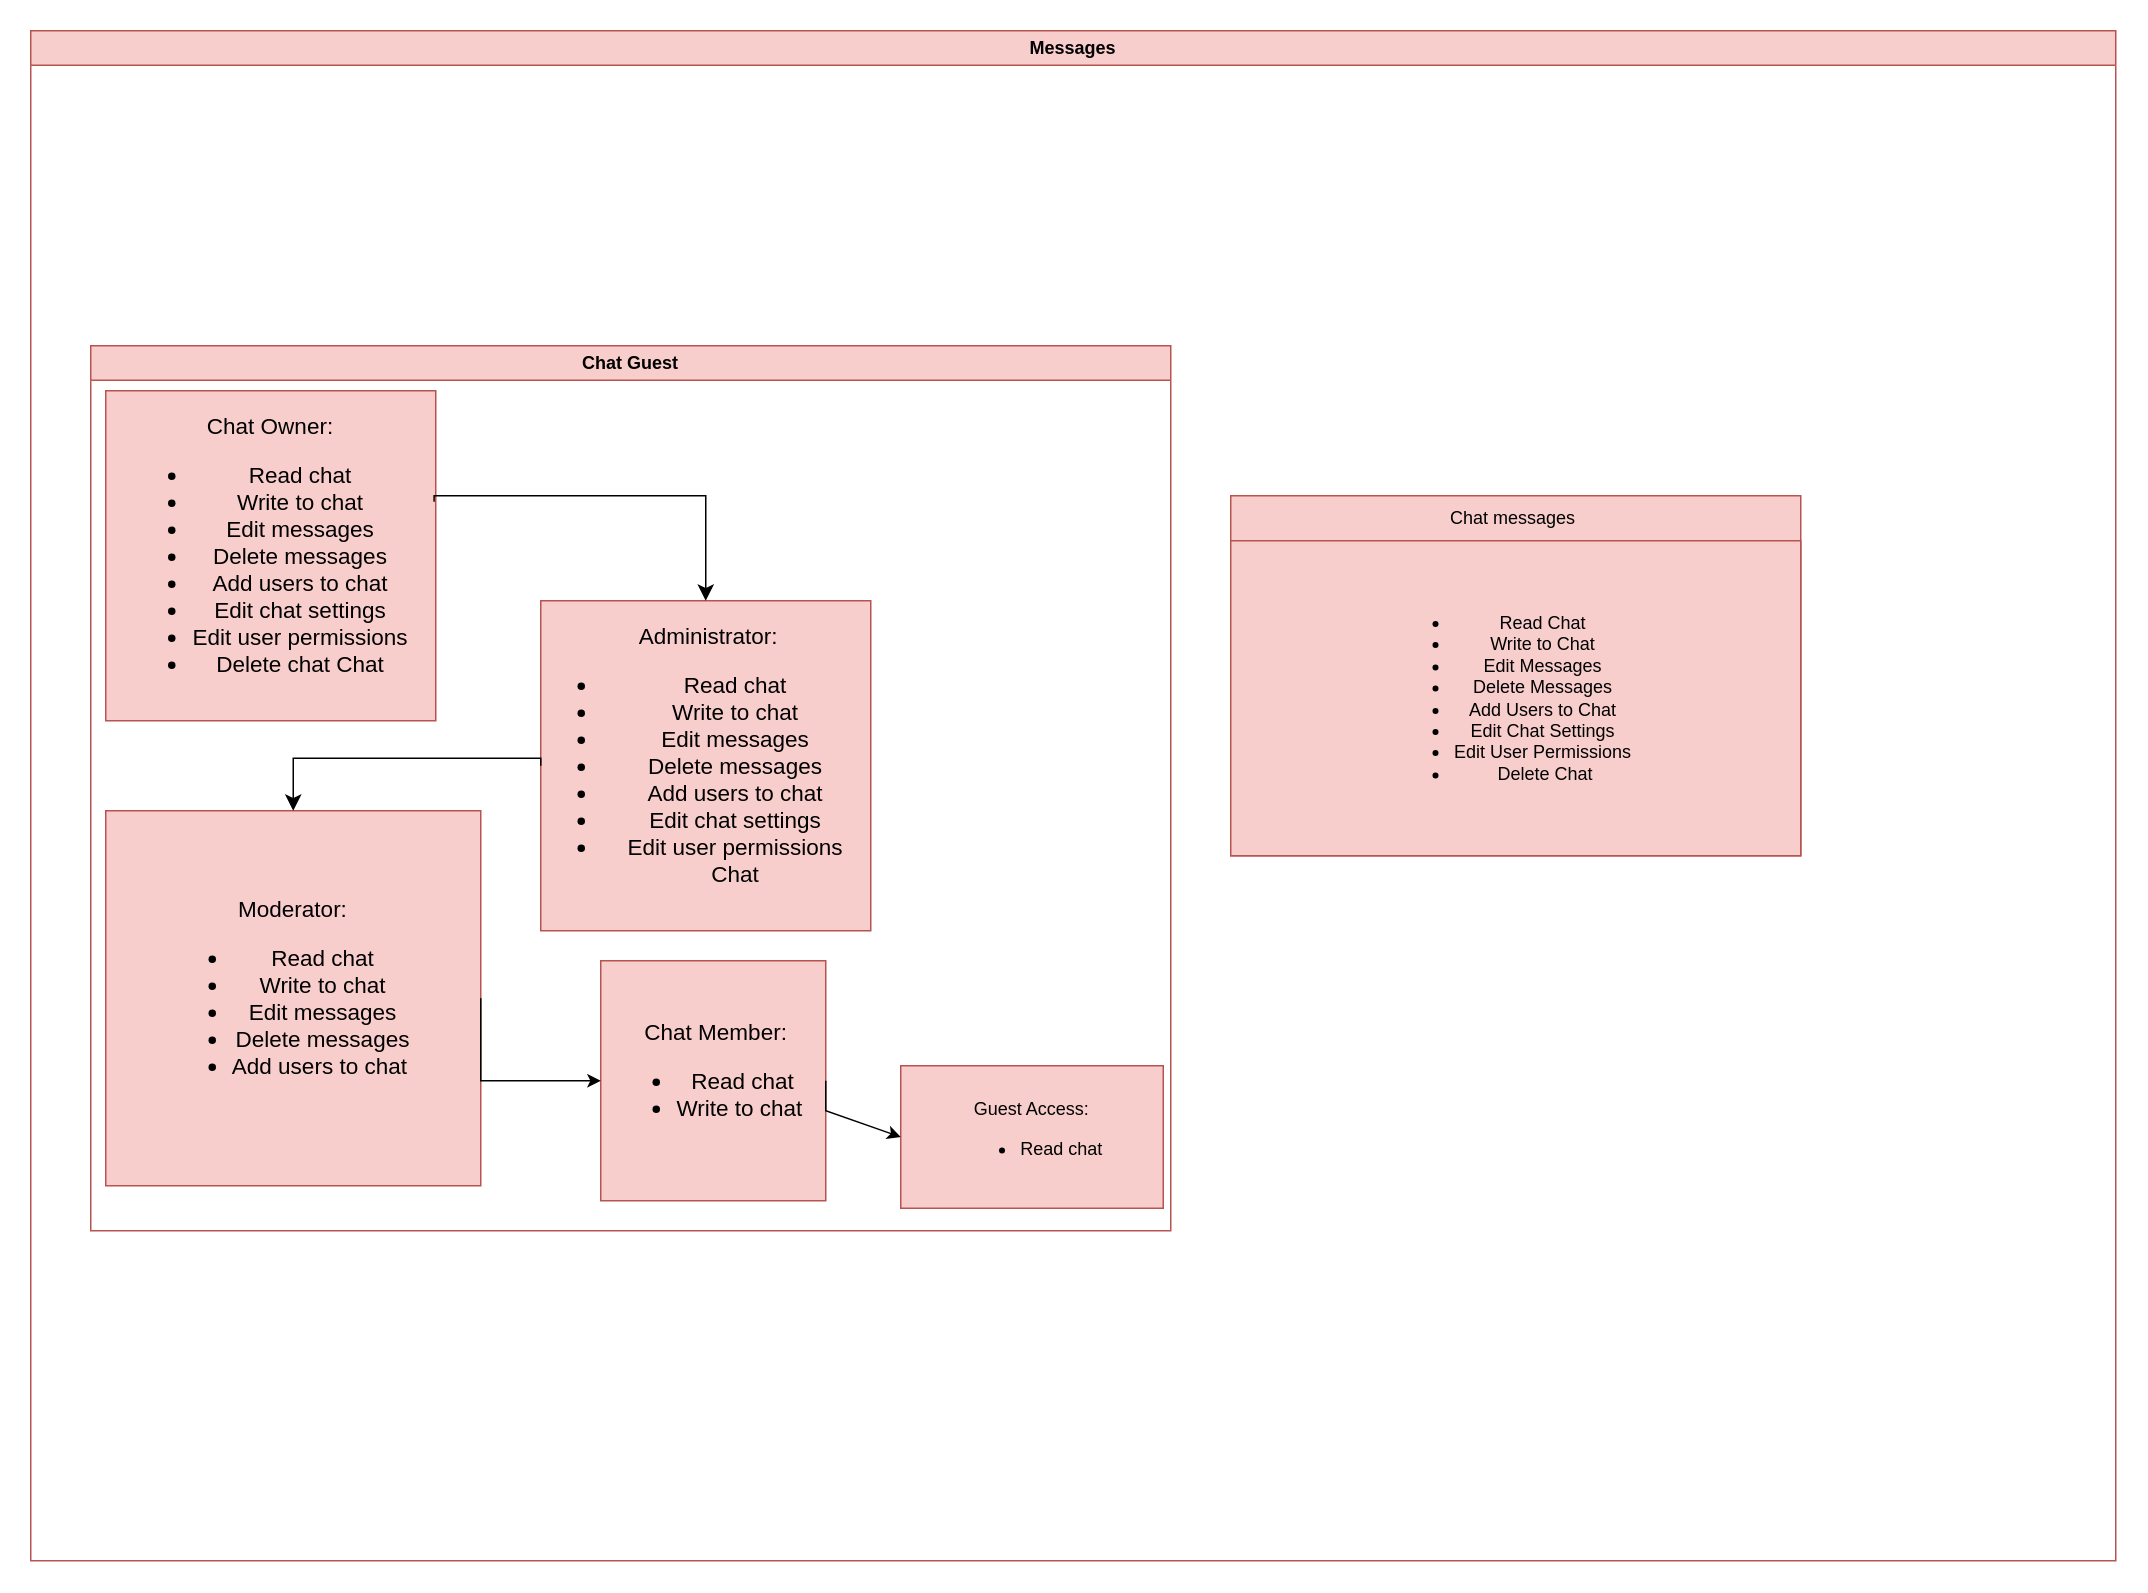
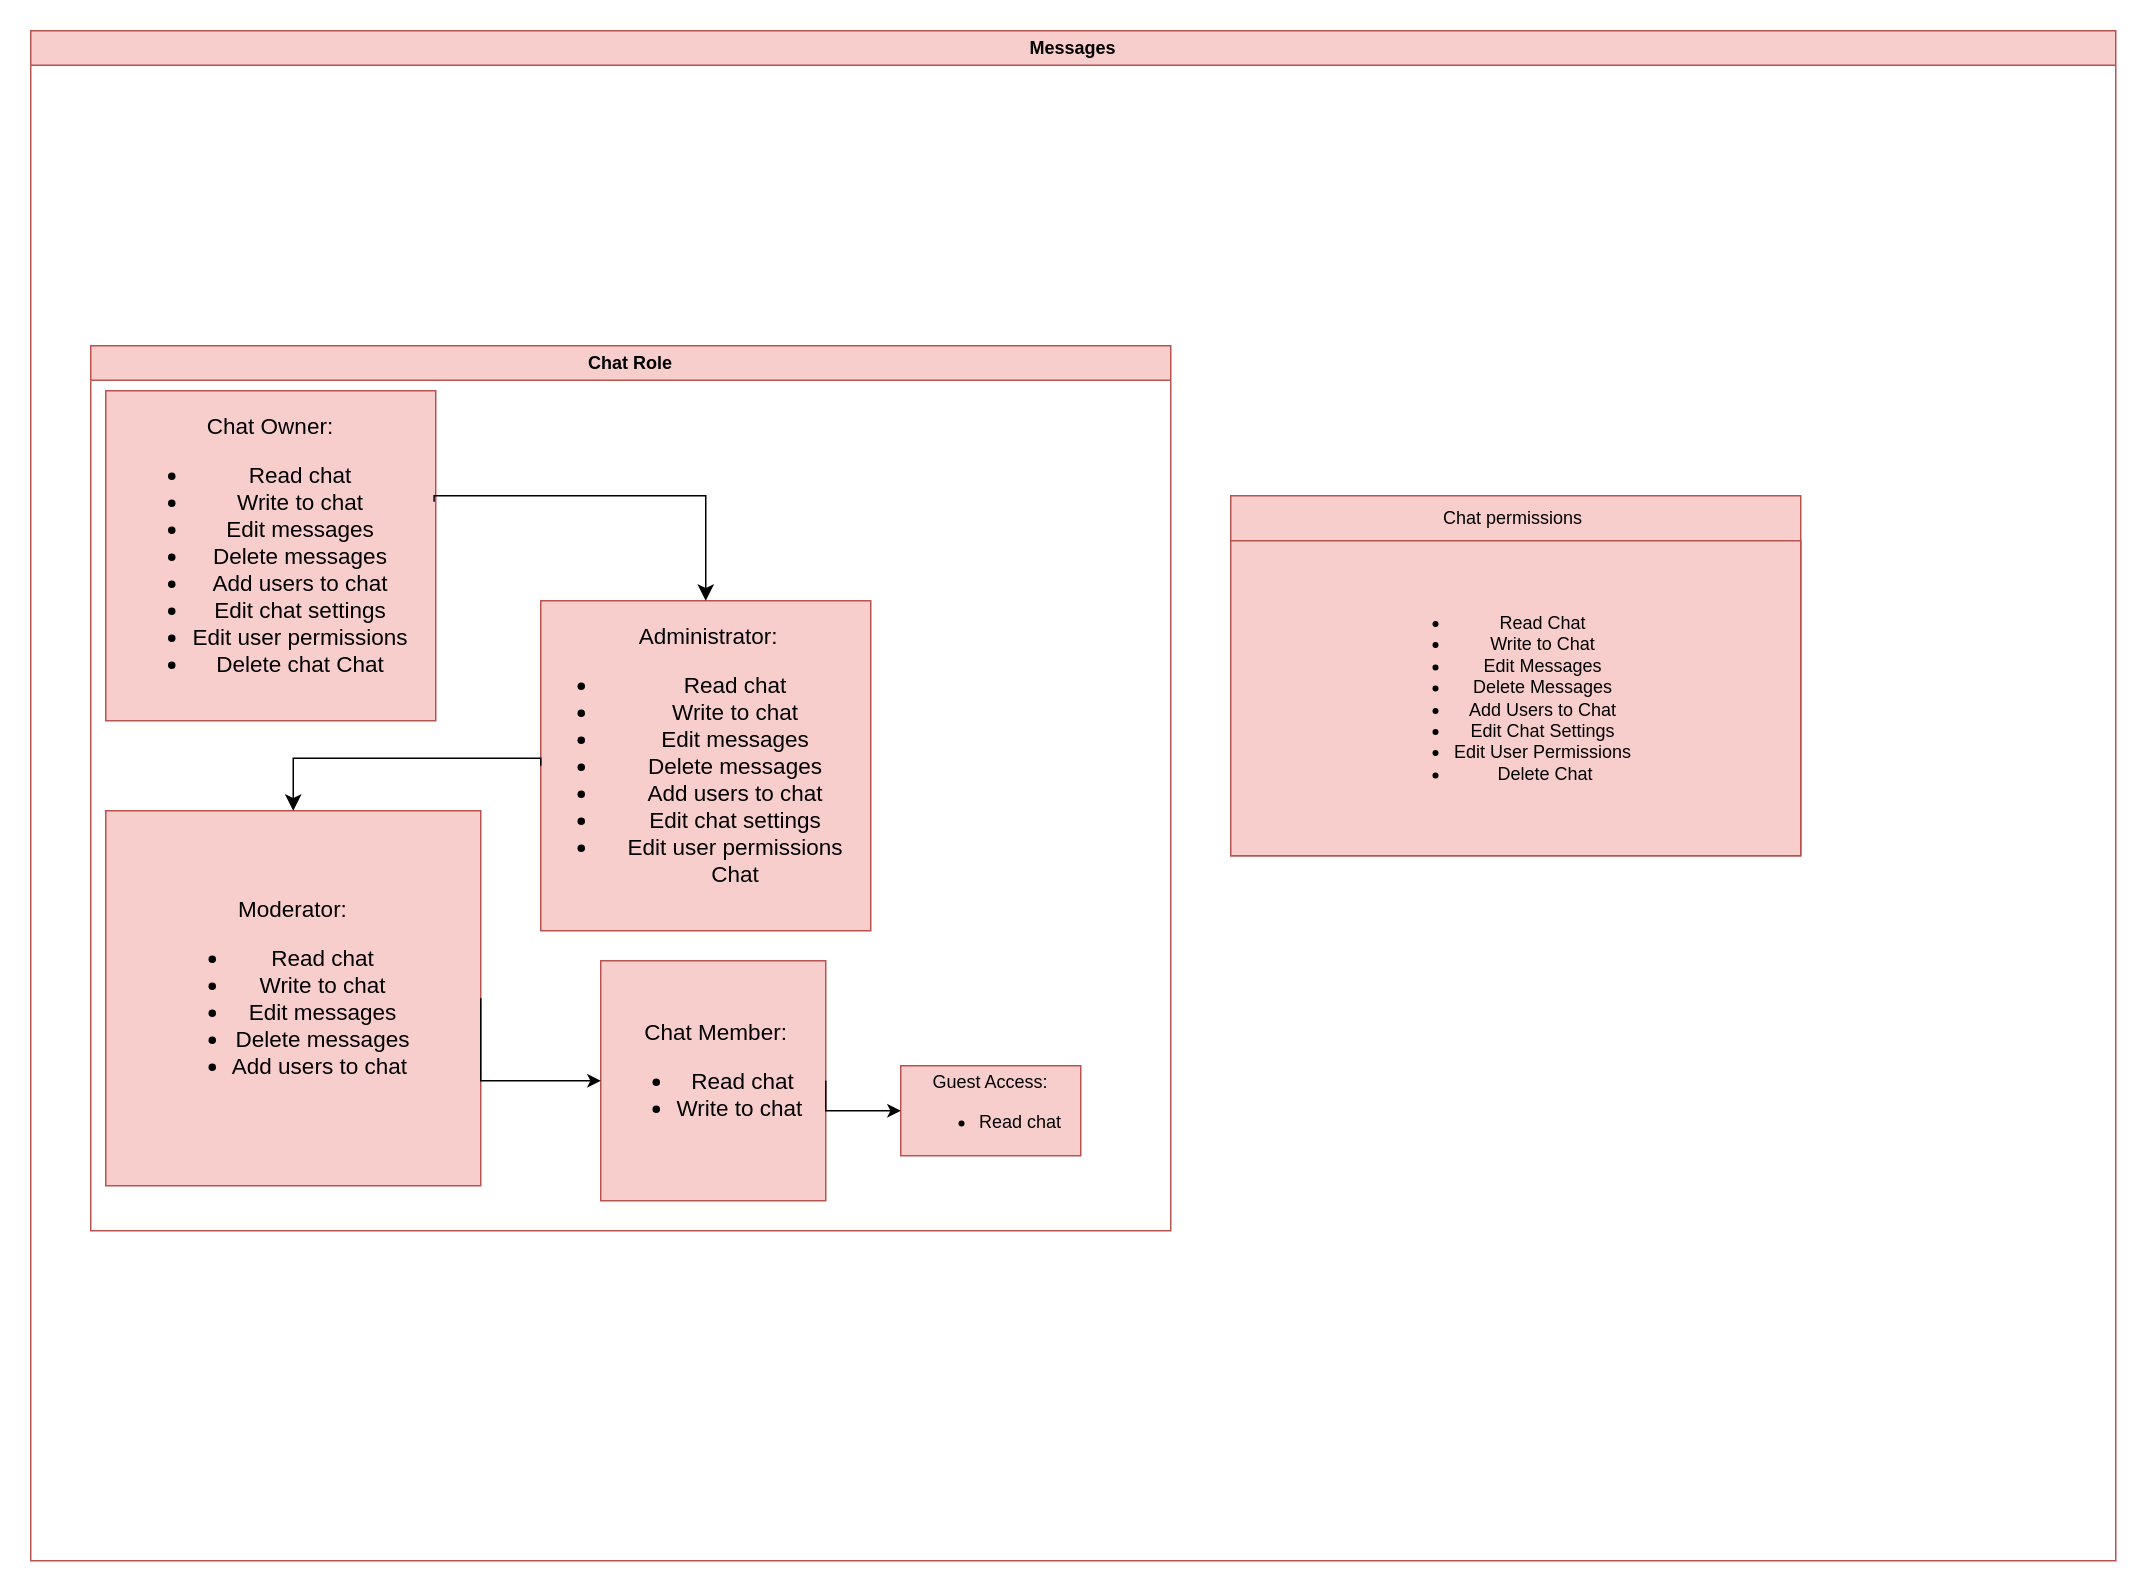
node "Chat Guest": label "Chat Guest" -> "Chat Role"
node "Chat messages": label "Chat messages" -> "Chat permissions"
node "Guest Access: Read chat": size 263x143 -> 180x90
